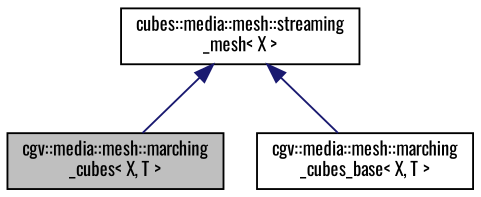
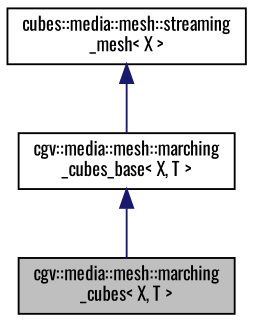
edge "cgv::media::mesh::marching _cubes< X, T >" -> "cubes::media::mesh::streaming _mesh< X >": now "cgv::media::mesh::marching _cubes< X, T >" -> "cgv::media::mesh::marching _cubes_base< X, T >"
